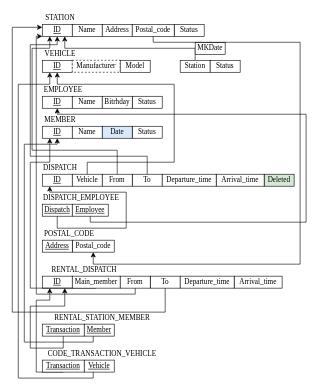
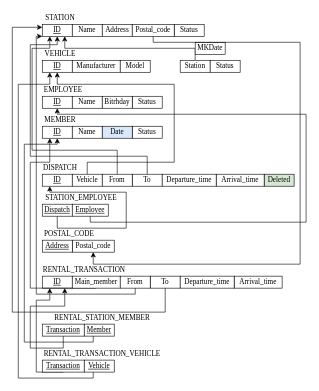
node "Manufacturer": style dashed -> solid
node "DISPATCH_EMPLOYEE": label "DISPATCH_EMPLOYEE" -> "STATION_EMPLOYEE"
node "RENTAL_DISPATCH": label "RENTAL_DISPATCH" -> "RENTAL_TRANSACTION"
node "CODE_TRANSACTION_VEHICLE": label "CODE_TRANSACTION_VEHICLE" -> "RENTAL_TRANSACTION_VEHICLE"
